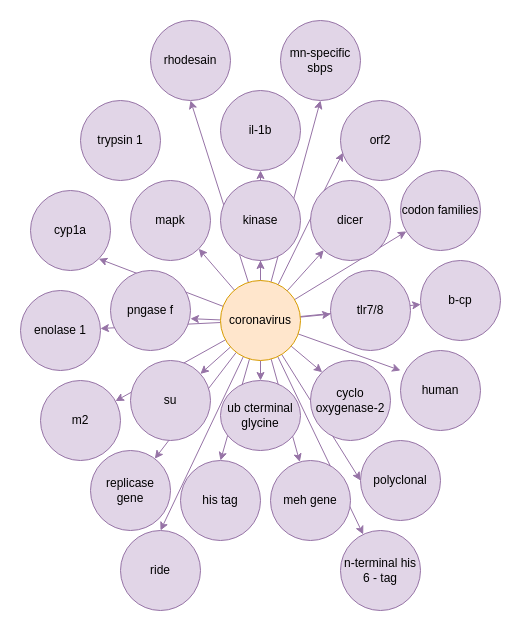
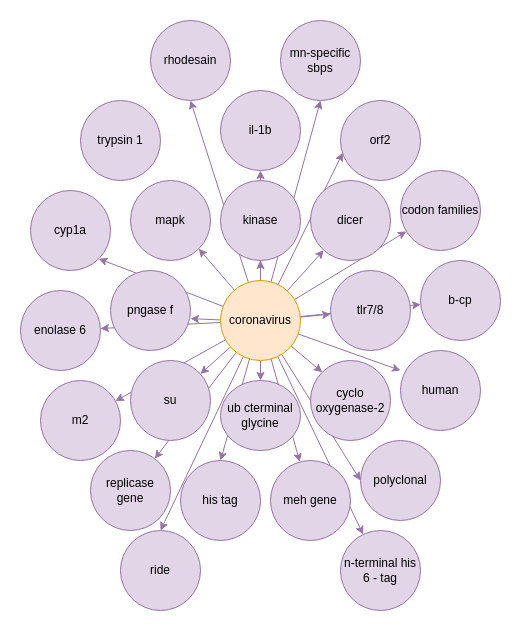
node "enolase 1": label "enolase 1" -> "enolase 6"
